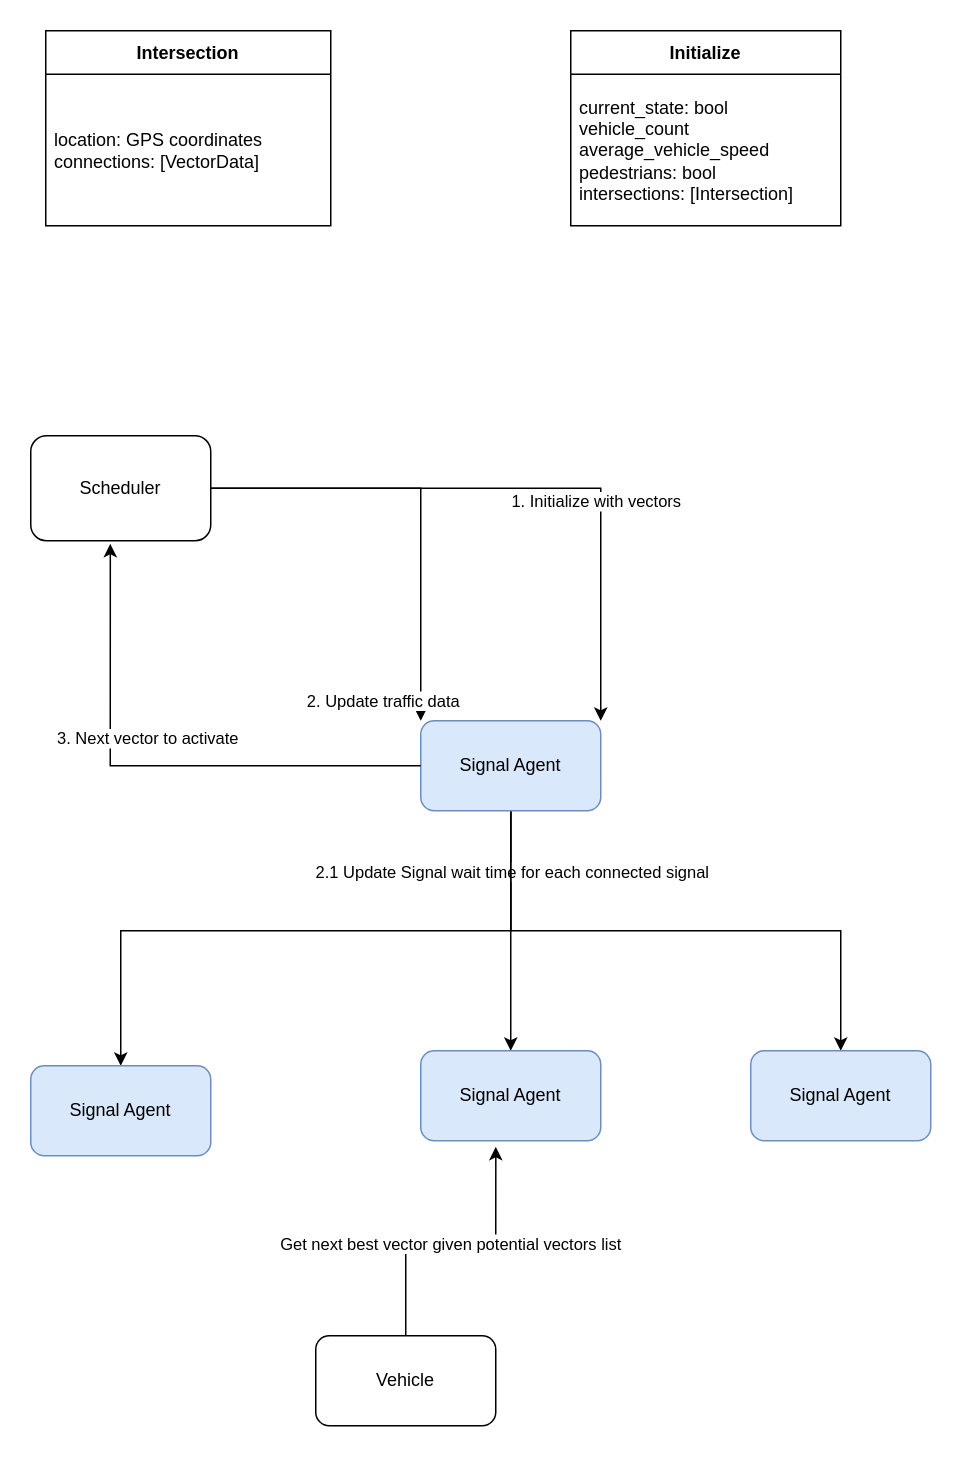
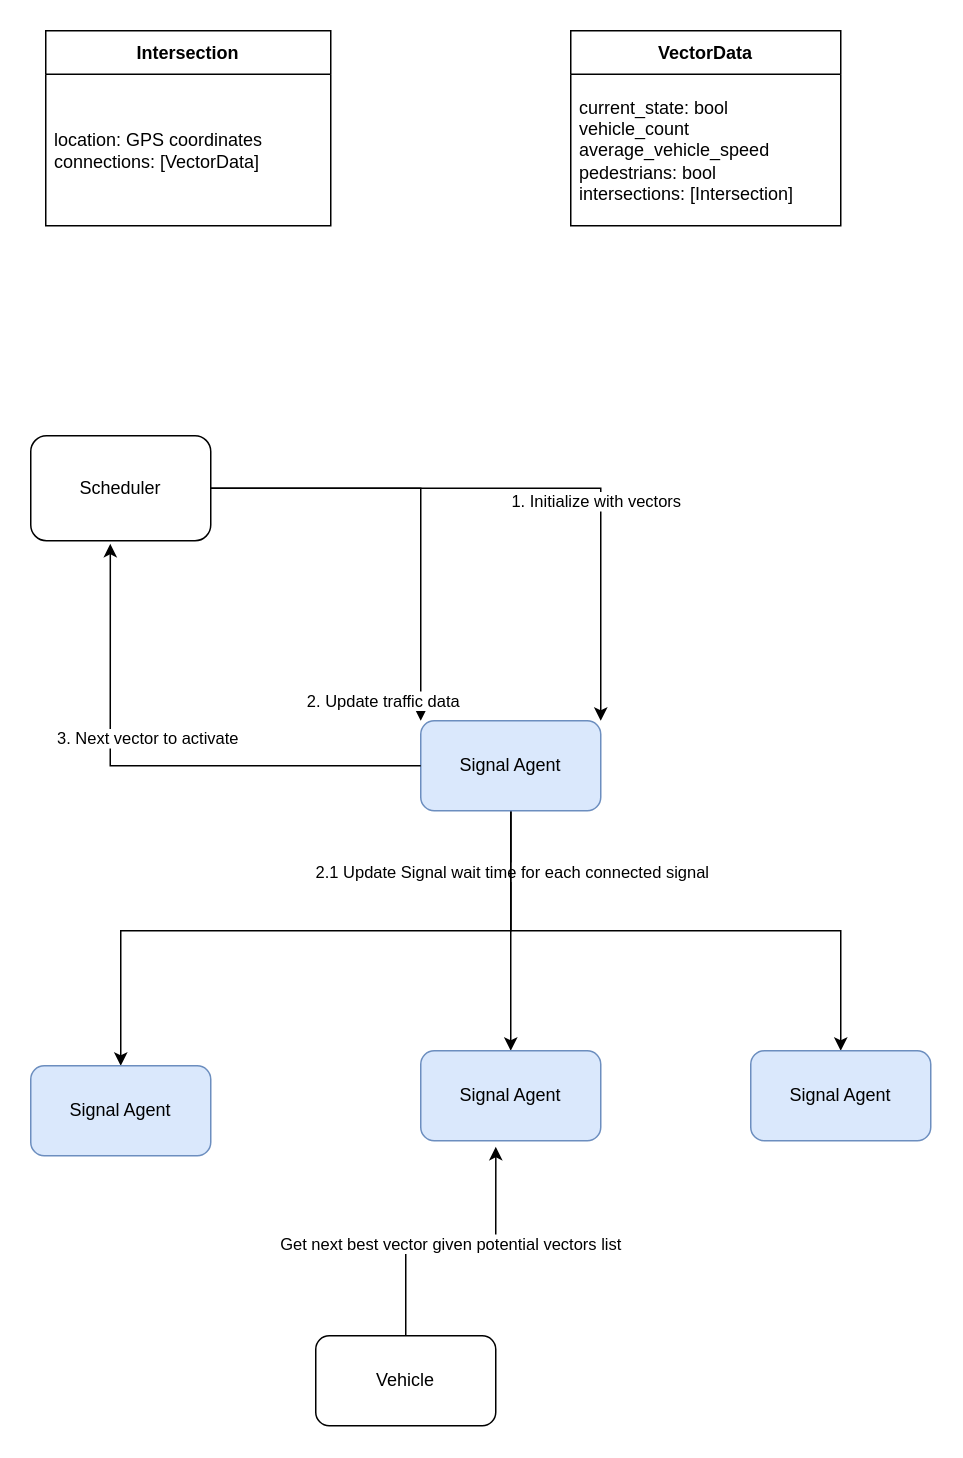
node "Initialize": label "Initialize" -> "VectorData"
